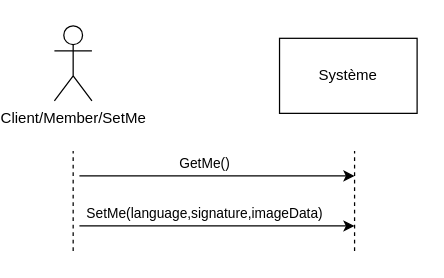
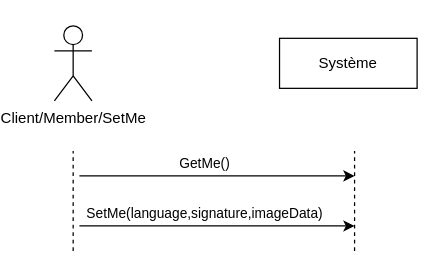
node "Système": size 138x75 -> 138x50
